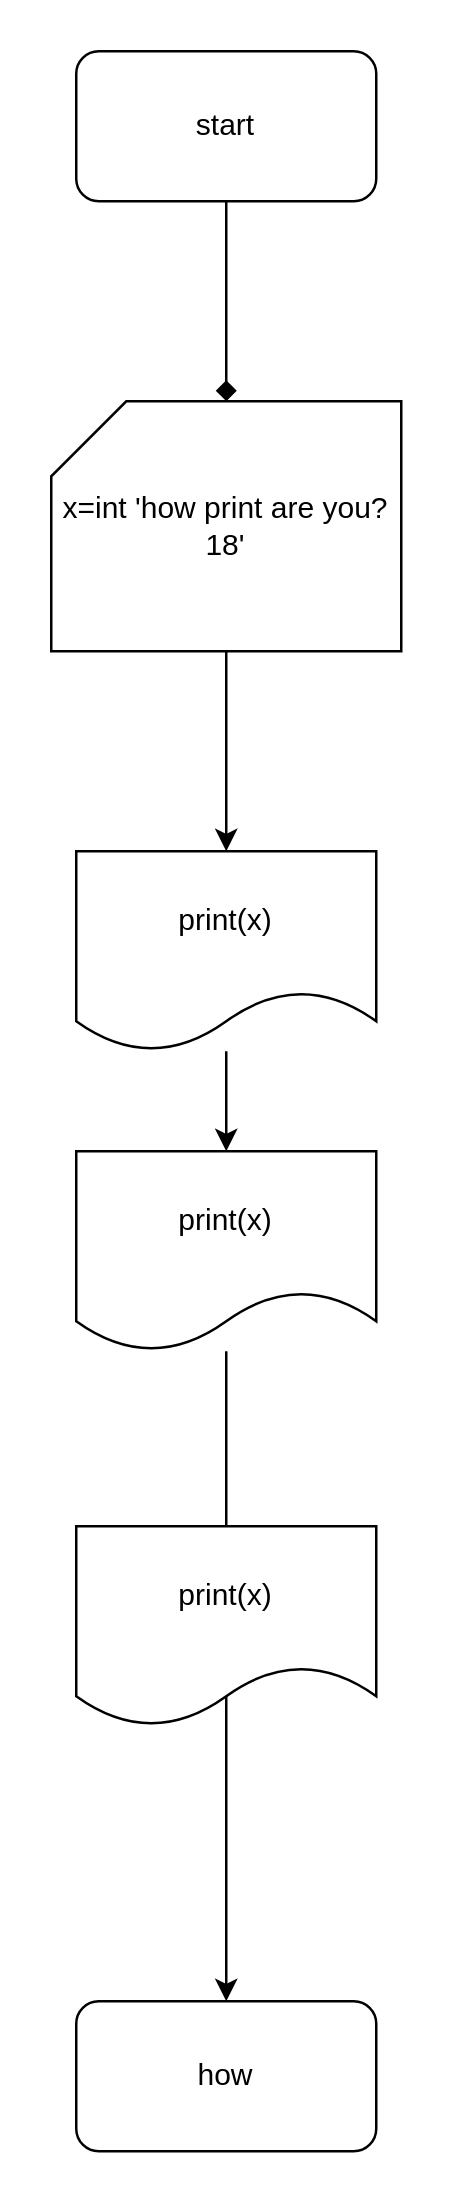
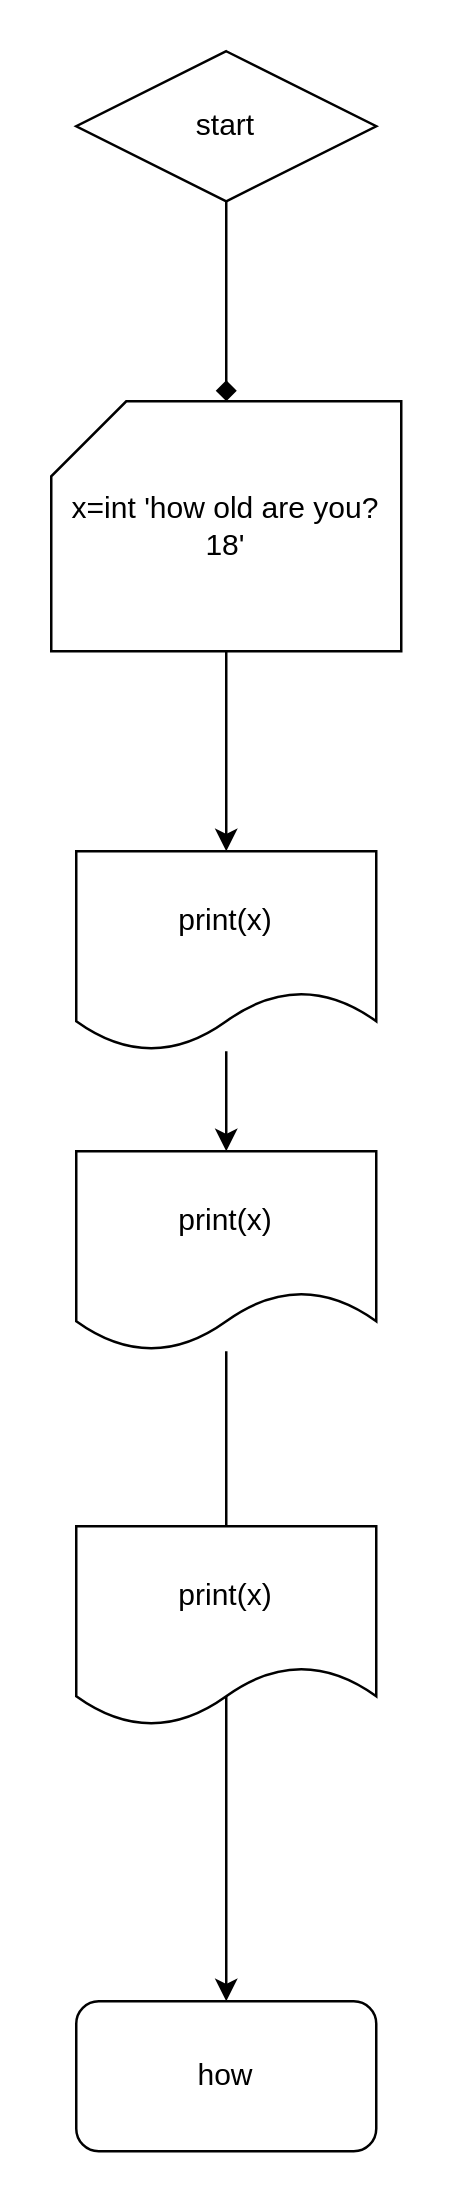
node "start": shape rounded rectangle -> diamond
node "x=int 'how print are you?18'": label "x=int 'how print are you?18'" -> "x=int 'how old are you?18'"
